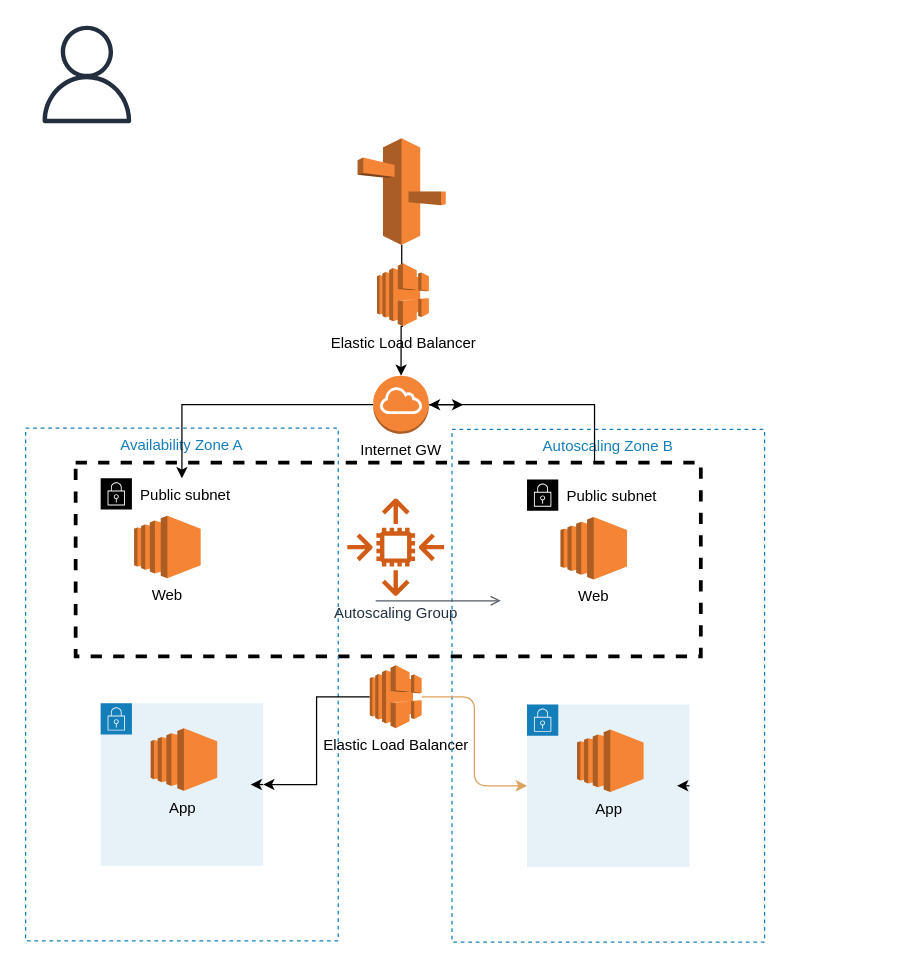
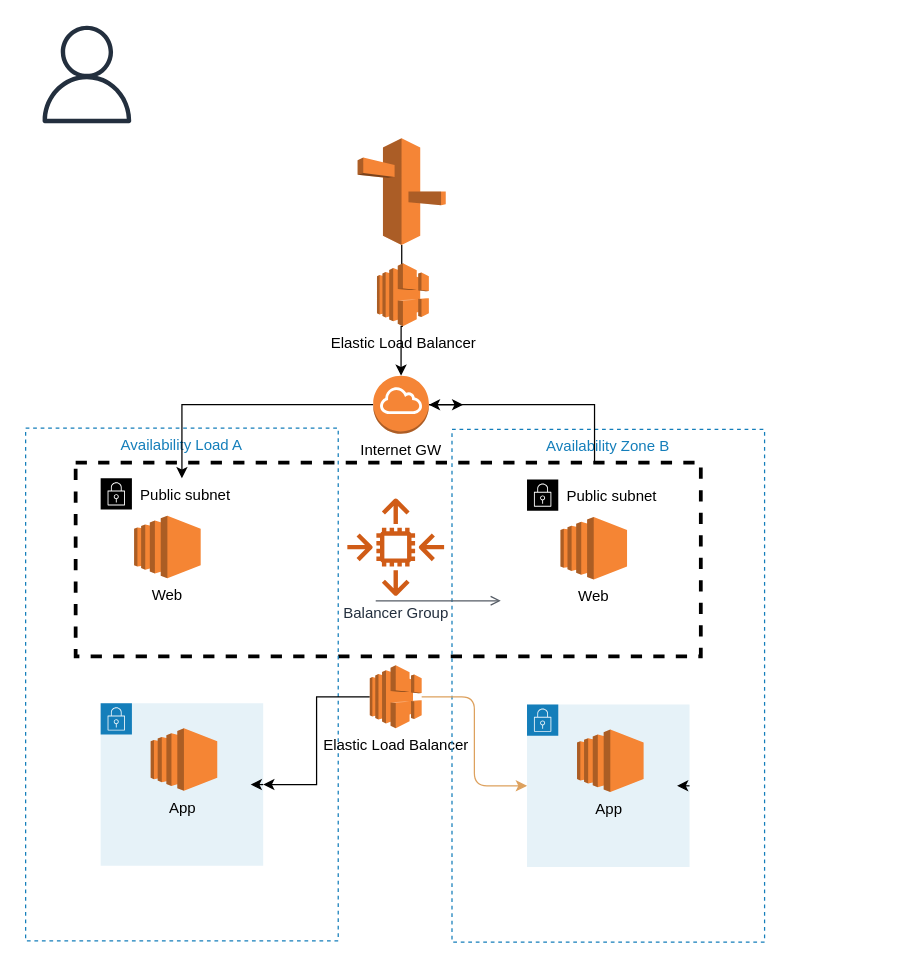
node "Availability Zone A": label "Availability Zone A" -> "Availability Load A"
node "Autoscaling Zone B": label "Autoscaling Zone B" -> "Availability Zone B"
node "Autoscaling Group": label "Autoscaling Group" -> "Balancer Group"
